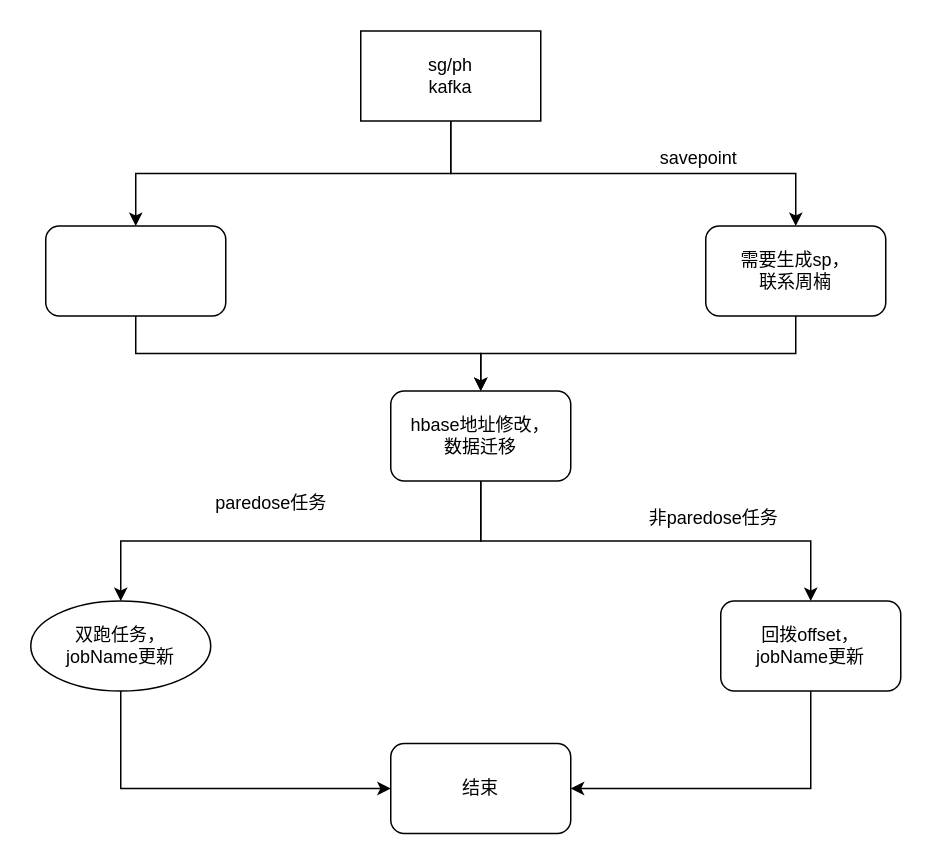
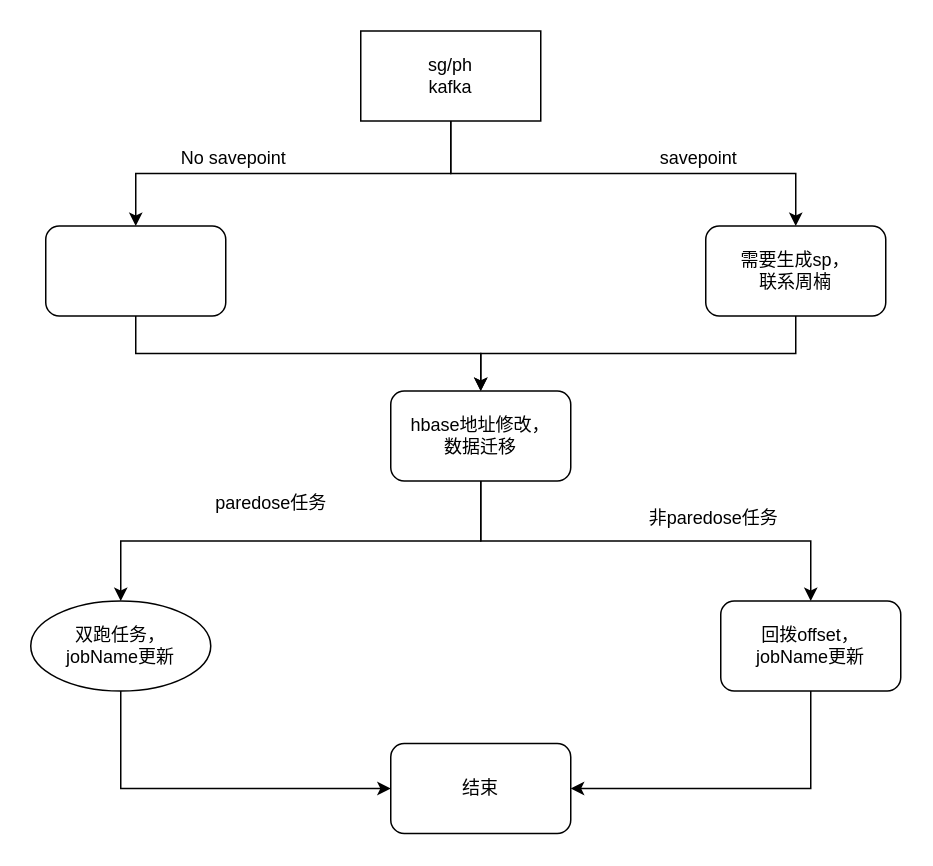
node "No savepoint": added
